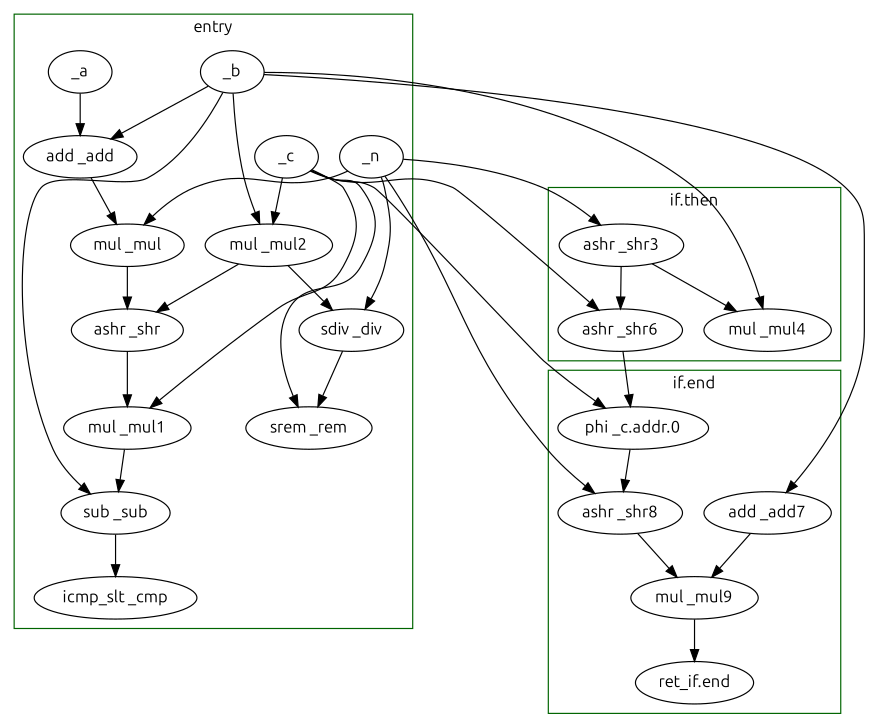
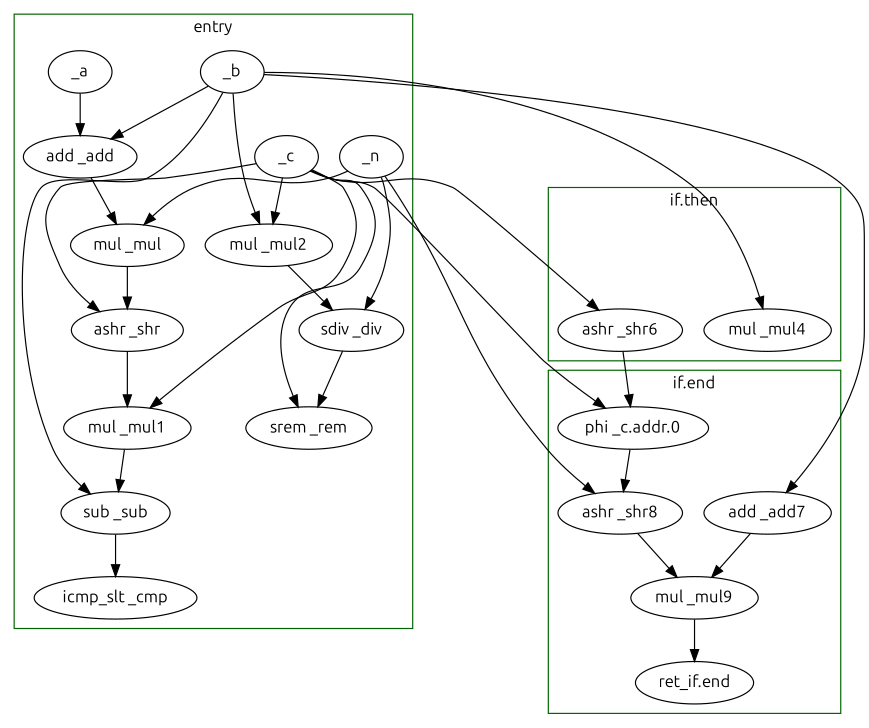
node "ashr _shr3": removed
edge "mul _mul2" -> "ashr _shr": now "_c" -> "ashr _shr"
